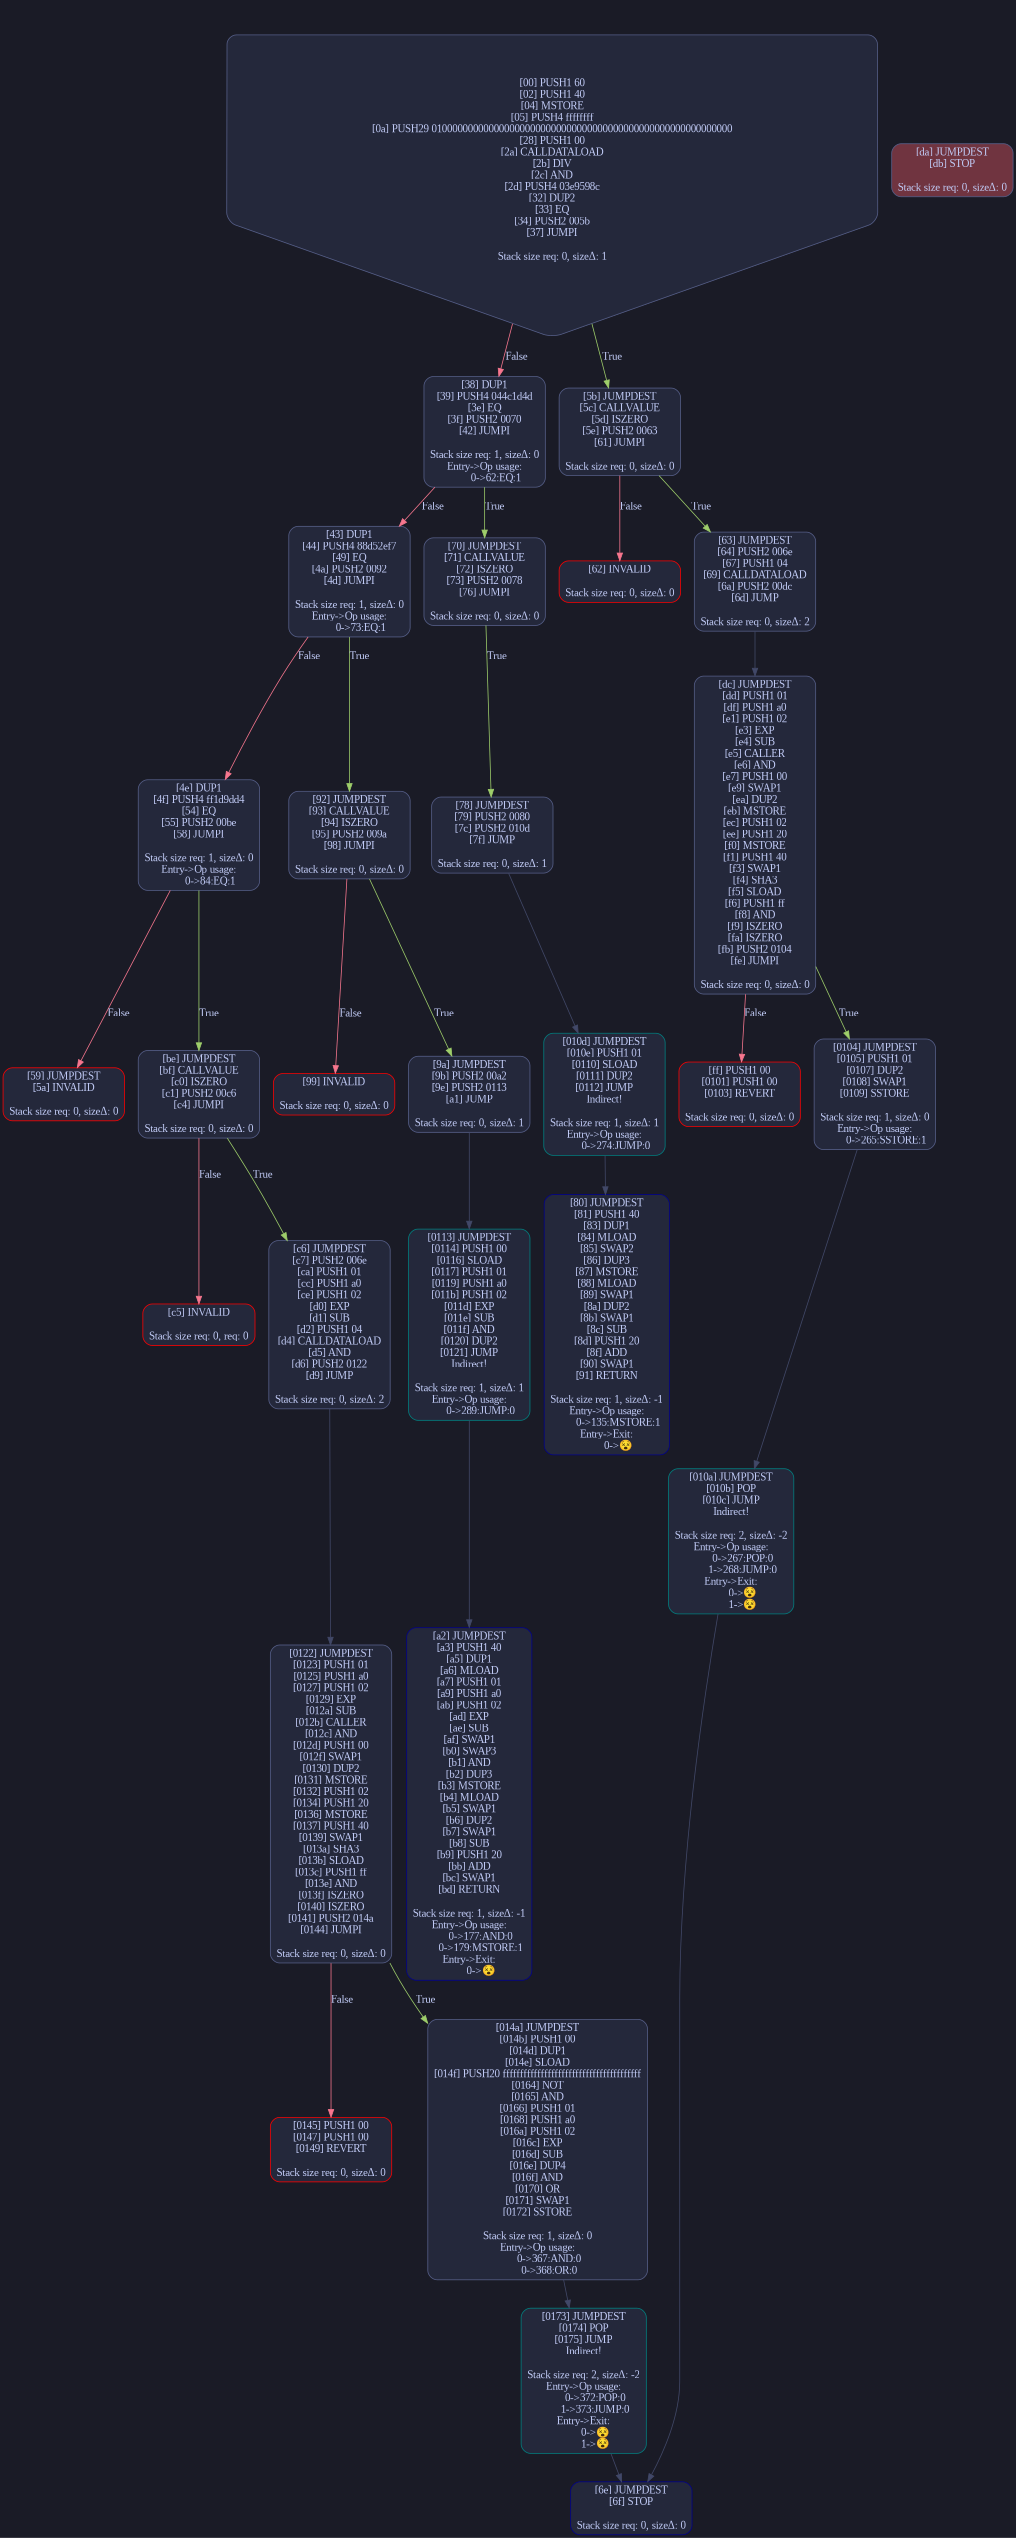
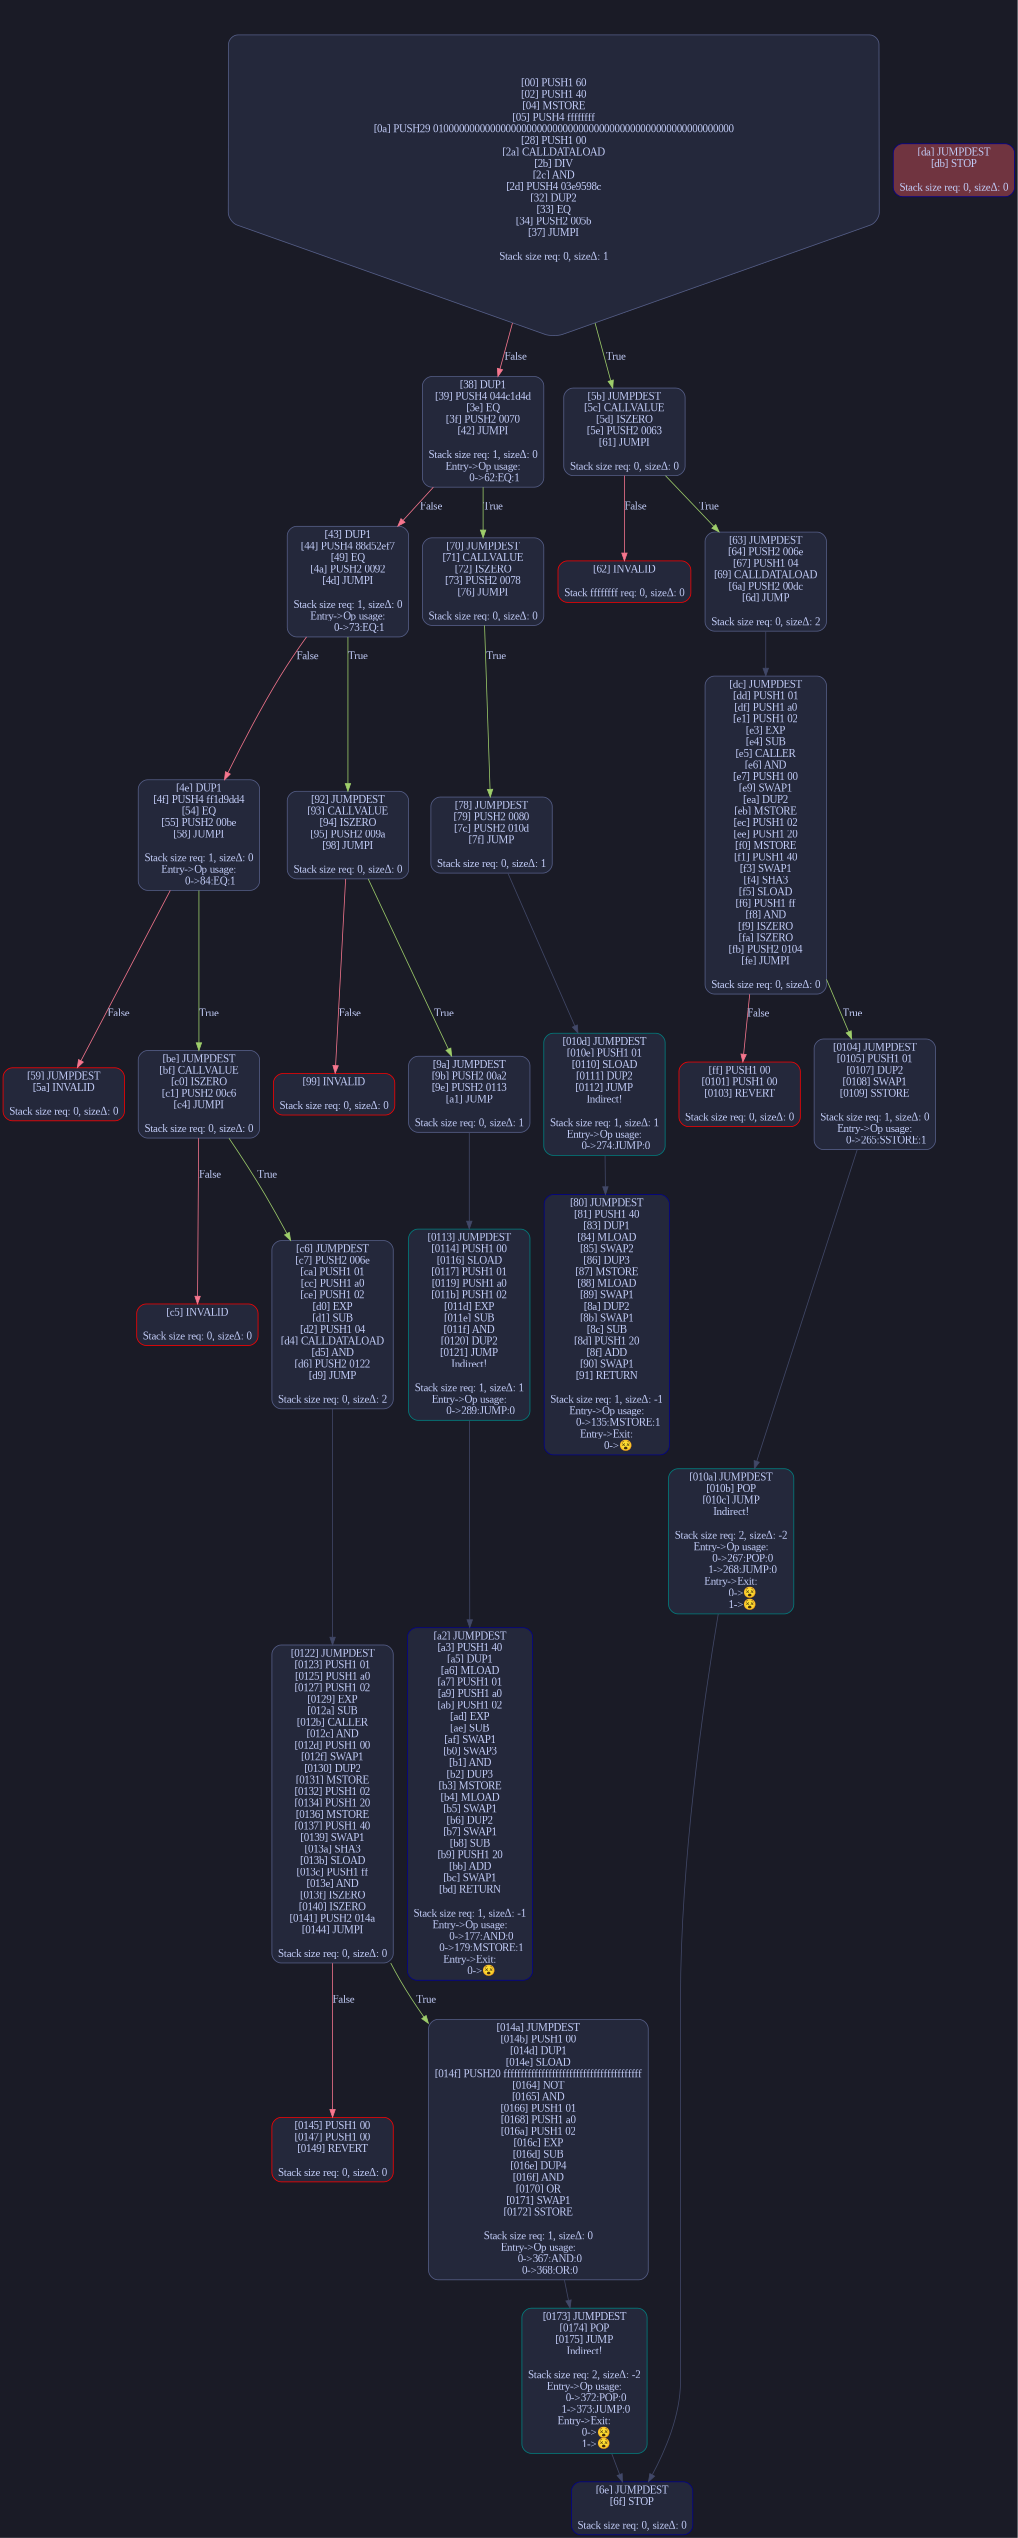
node "[da] JUMPDEST [db] STOP Stack size req: 0, sizeΔ: 0": color #565f89 -> darkblue
node "[62] INVALID Stack size req: 0, sizeΔ: 0": label "[62] INVALID Stack size req: 0, sizeΔ: 0" -> "[62] INVALID Stack ffffffff req: 0, sizeΔ: 0"
node "[c5] INVALID Stack size req: 0, req: 0": label "[c5] INVALID Stack size req: 0, req: 0" -> "[c5] INVALID Stack size req: 0, sizeΔ: 0"
